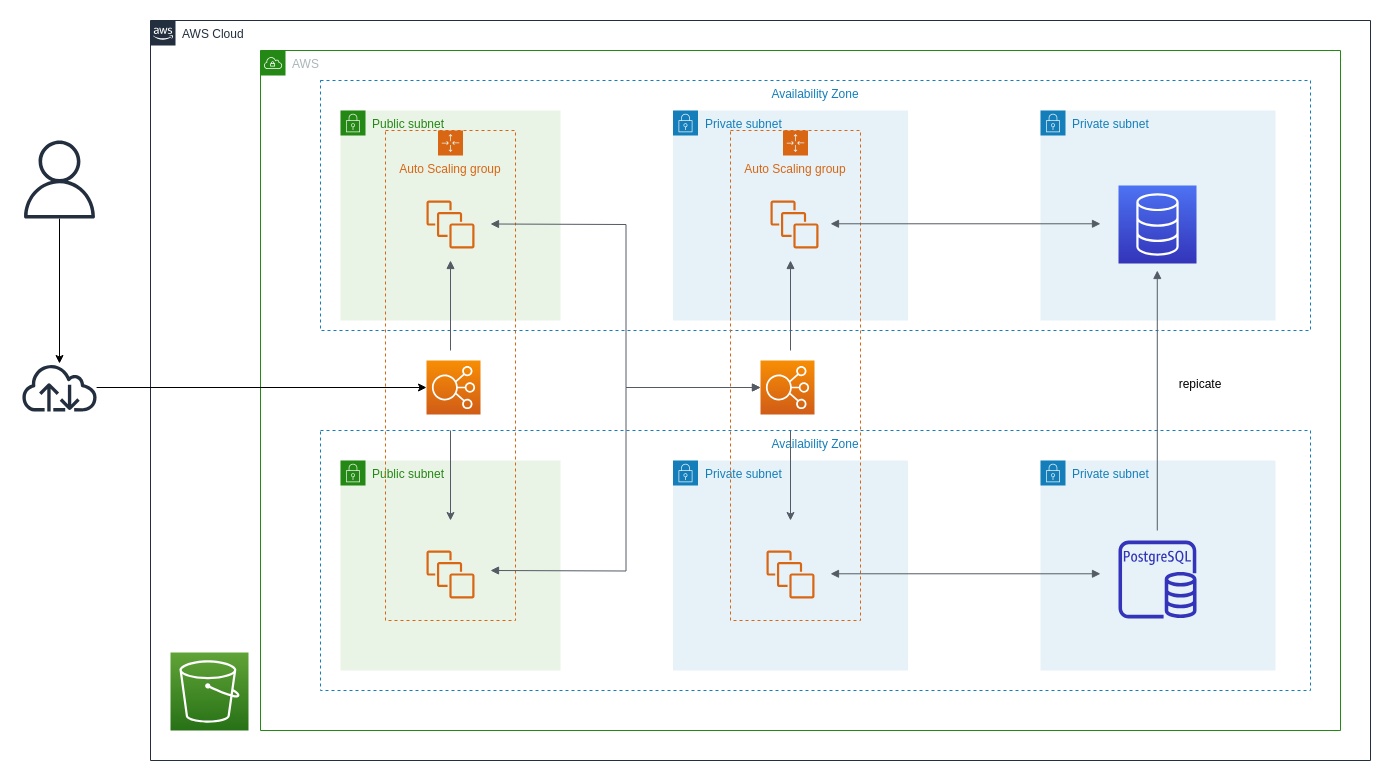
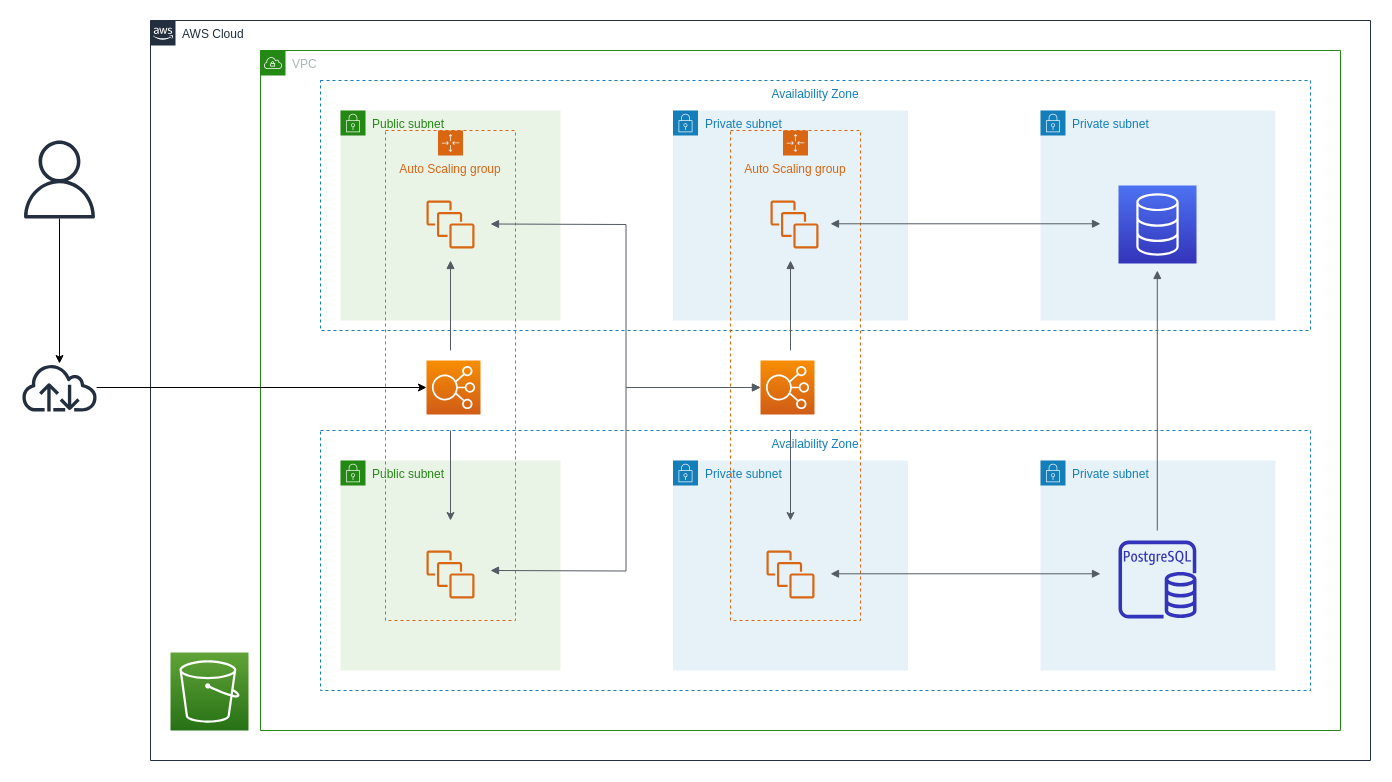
node "AWS": label "AWS" -> "VPC"
node "repicate": removed
